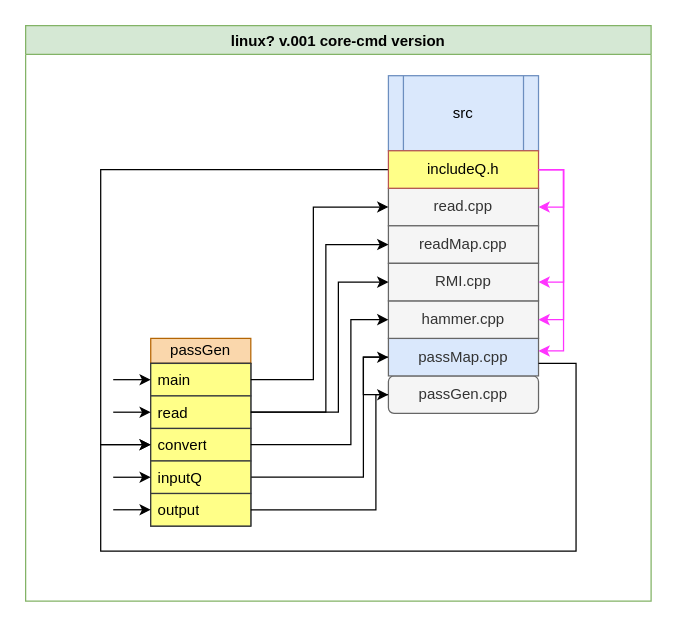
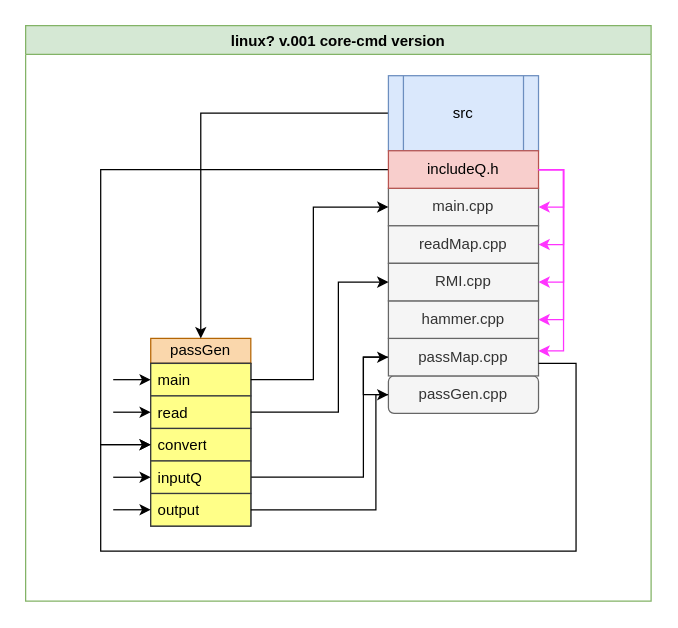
node "includeQ.h": fillcolor #ffff88 -> #f8cecc
edge "src" -> "includeQ.h": now "src" -> "passGen"
node "read.cpp": label "read.cpp" -> "main.cpp"
edge "includeQ.h" -> "readMap.cpp": added
edge "read" -> "readMap.cpp": removed
node "passMap.cpp": fillcolor #dae8fc -> #f5f5f5
edge "convert" -> "hammer.cpp": removed
